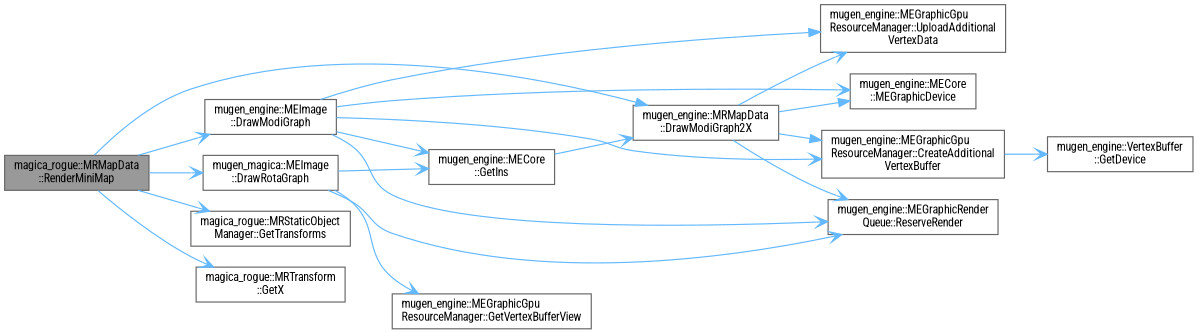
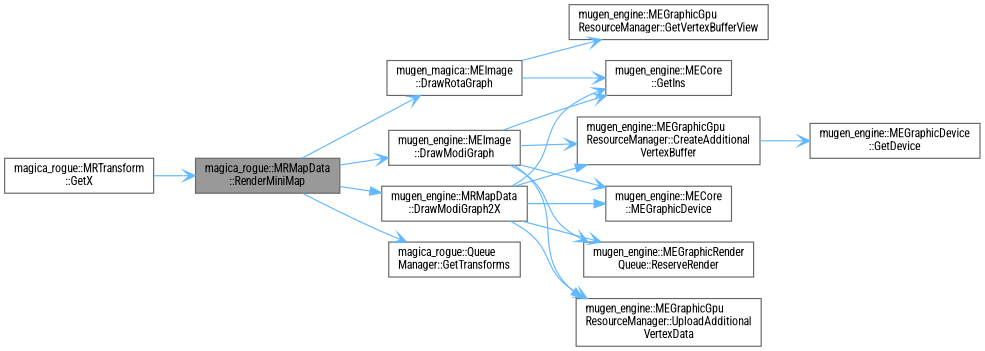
edge "mugen_engine::MECore ::GetIns" -> "mugen_engine::MRMapData ::DrawModiGraph2X": reversed
node "mugen_engine::VertexBuffer ::GetDevice": label "mugen_engine::VertexBuffer ::GetDevice" -> "mugen_engine::MEGraphicDevice ::GetDevice"
node "magica_rogue::MRStaticObject Manager::GetTransforms": label "magica_rogue::MRStaticObject Manager::GetTransforms" -> "magica_rogue::Queue Manager::GetTransforms"
edge "magica_rogue::MRMapData ::RenderMiniMap" -> "magica_rogue::MRTransform ::GetX": reversed
edge "mugen_magica::MEImage ::DrawRotaGraph" -> "mugen_engine::MEGraphicRender Queue::ReserveRender": removed
